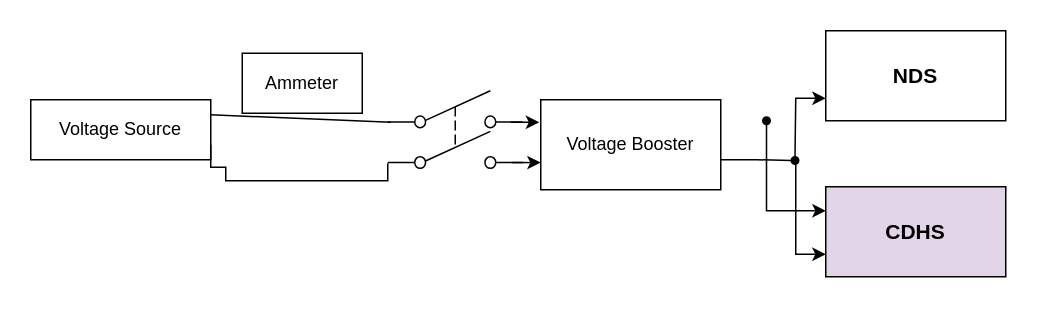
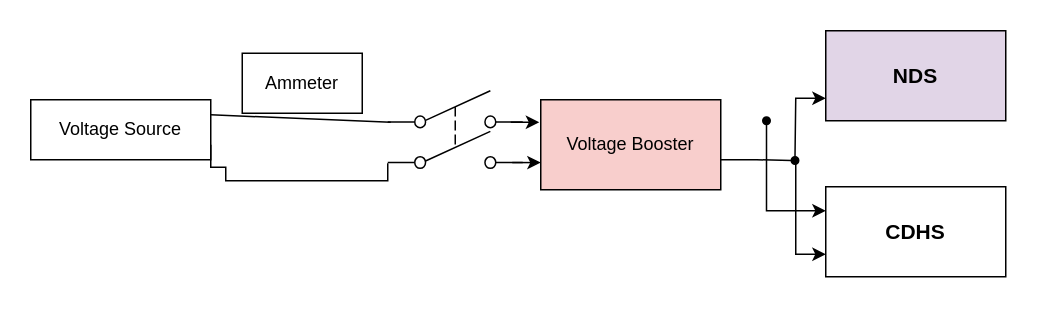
node "NDS": fillcolor #ffffff -> #e1d5e7
node "Voltage Booster": fillcolor #ffffff -> #f8cecc
node "CDHS": fillcolor #e1d5e7 -> #ffffff
